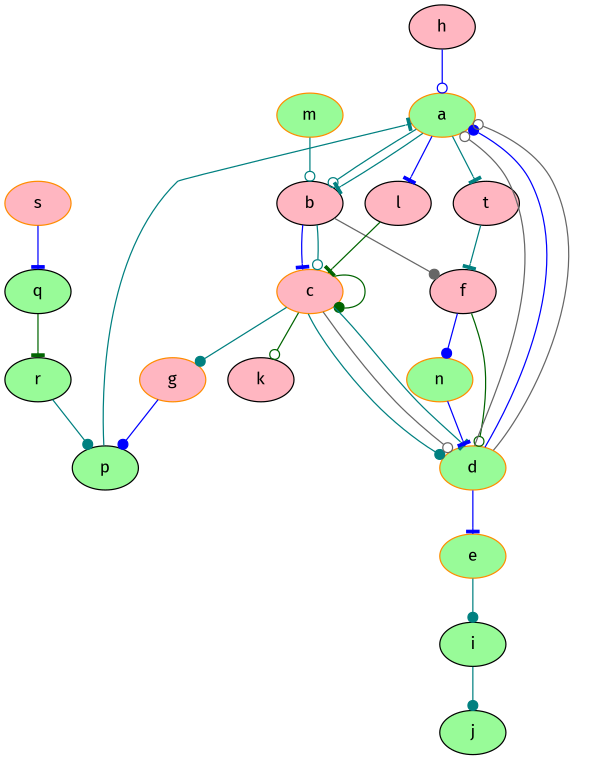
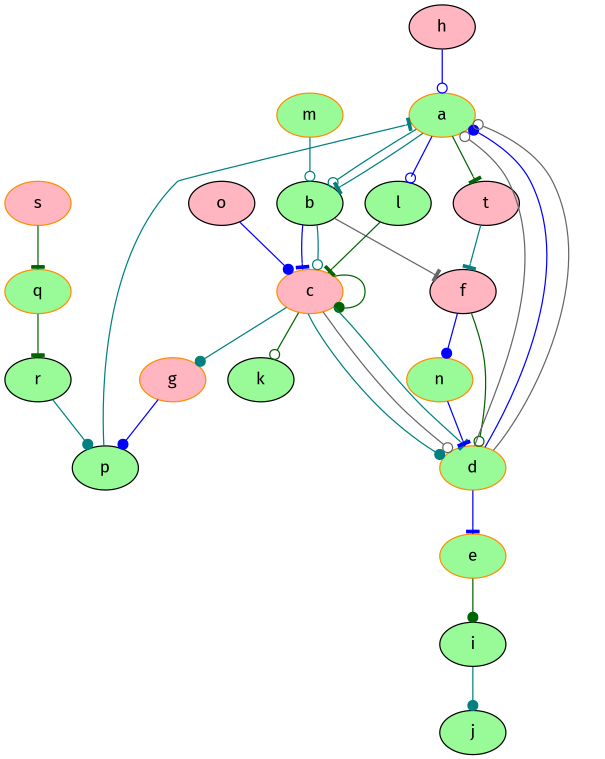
edge "a" -> "l": arrowhead tee -> odot
edge "a" -> "t": color teal -> darkgreen
node "o": added
node "b": fillcolor lightpink -> palegreen
node "l": fillcolor lightpink -> palegreen
edge "s" -> "q": color blue -> darkgreen
edge "b" -> "f": arrowhead dot -> tee
node "q": color black -> darkorange
node "k": fillcolor lightpink -> palegreen
edge "e" -> "i": color teal -> darkgreen
